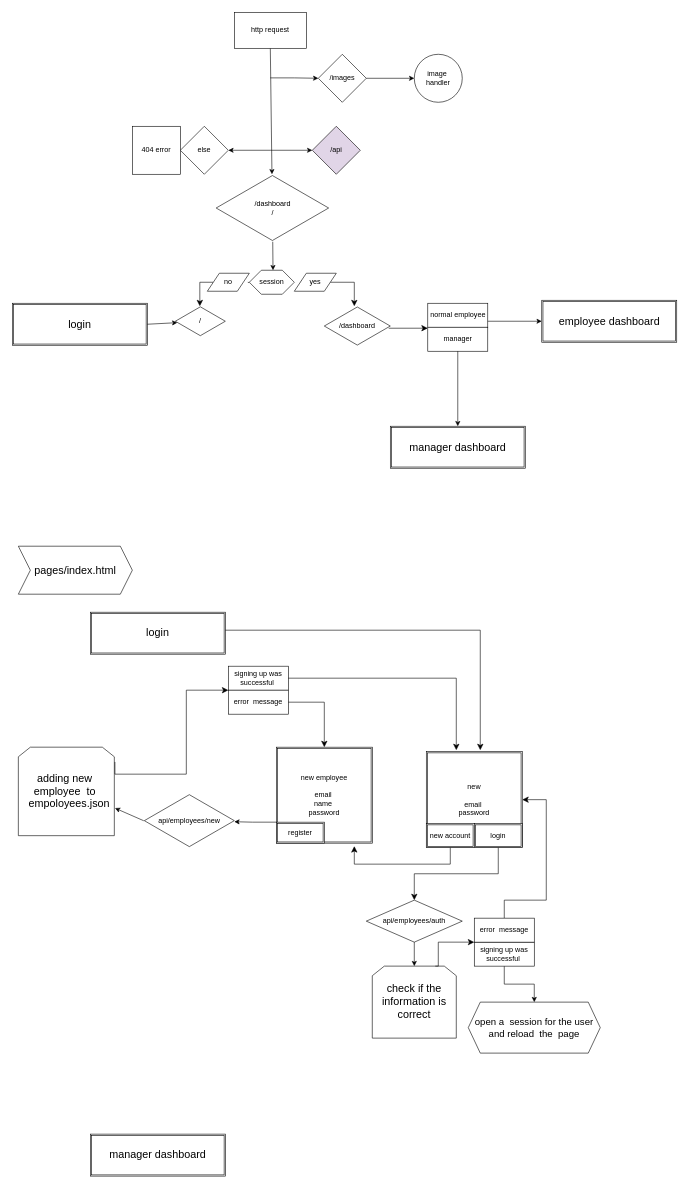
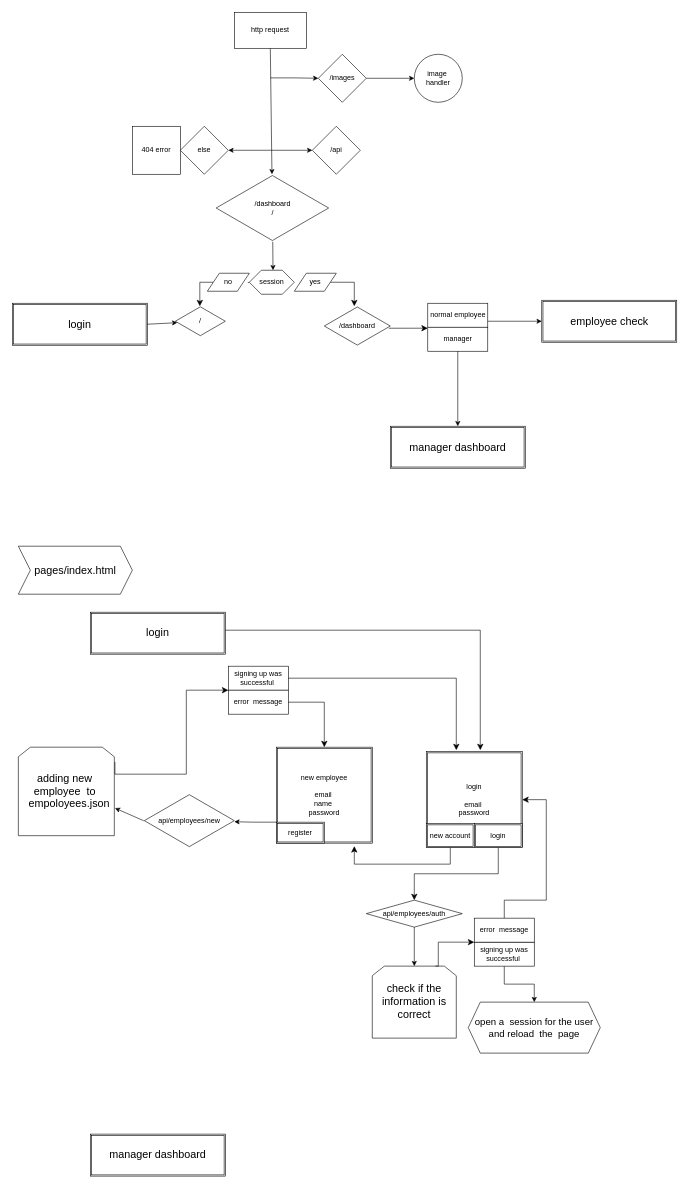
node "/api": fillcolor #e1d5e7 -> #ffffff
node "employee dashboard": label "employee dashboard" -> "employee check"
node "new email password": label "new email password" -> "login email password"
node "api/employees/auth": size 96x42 -> 96x27
